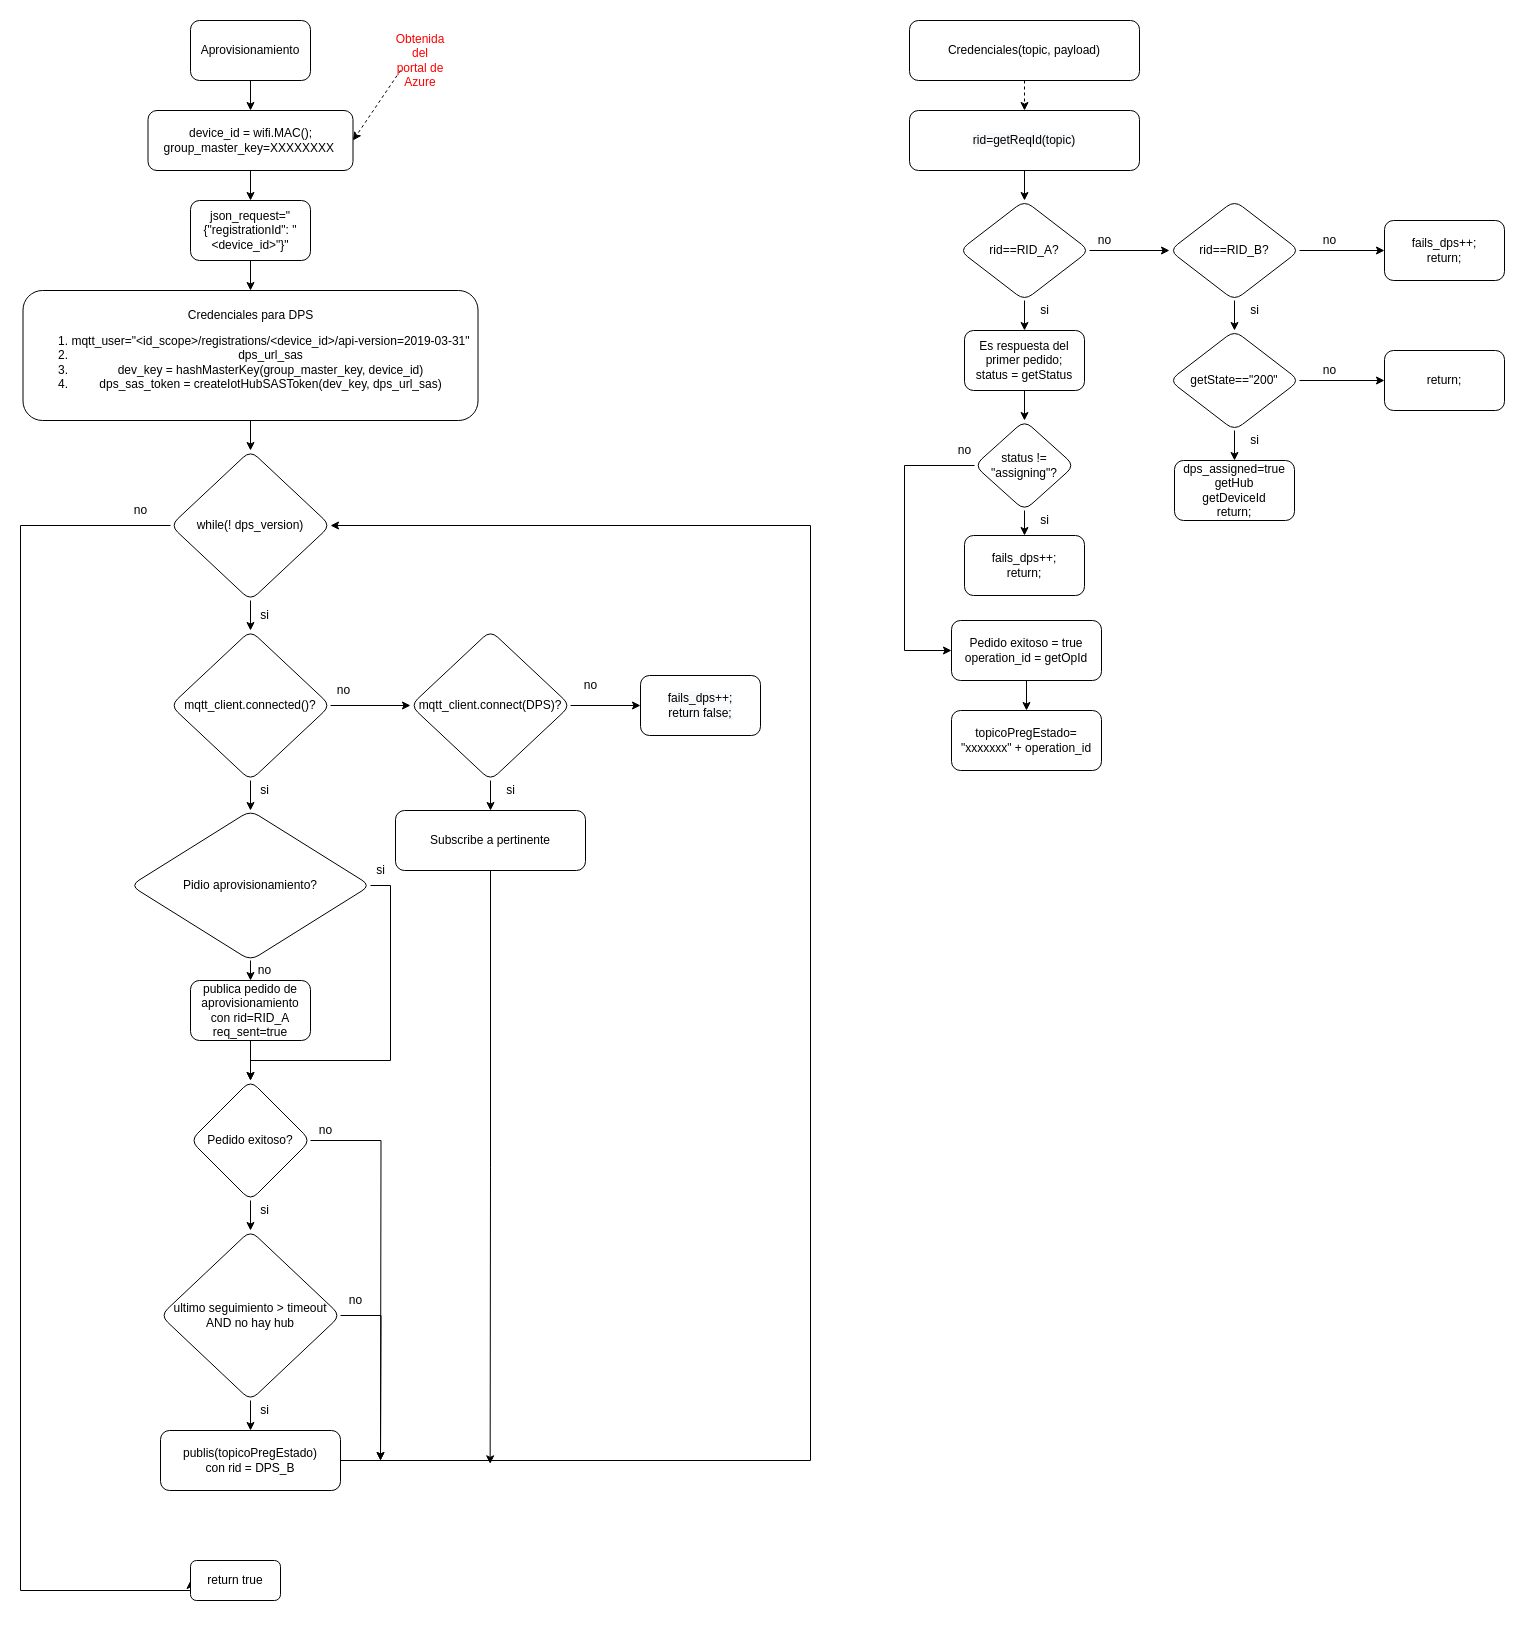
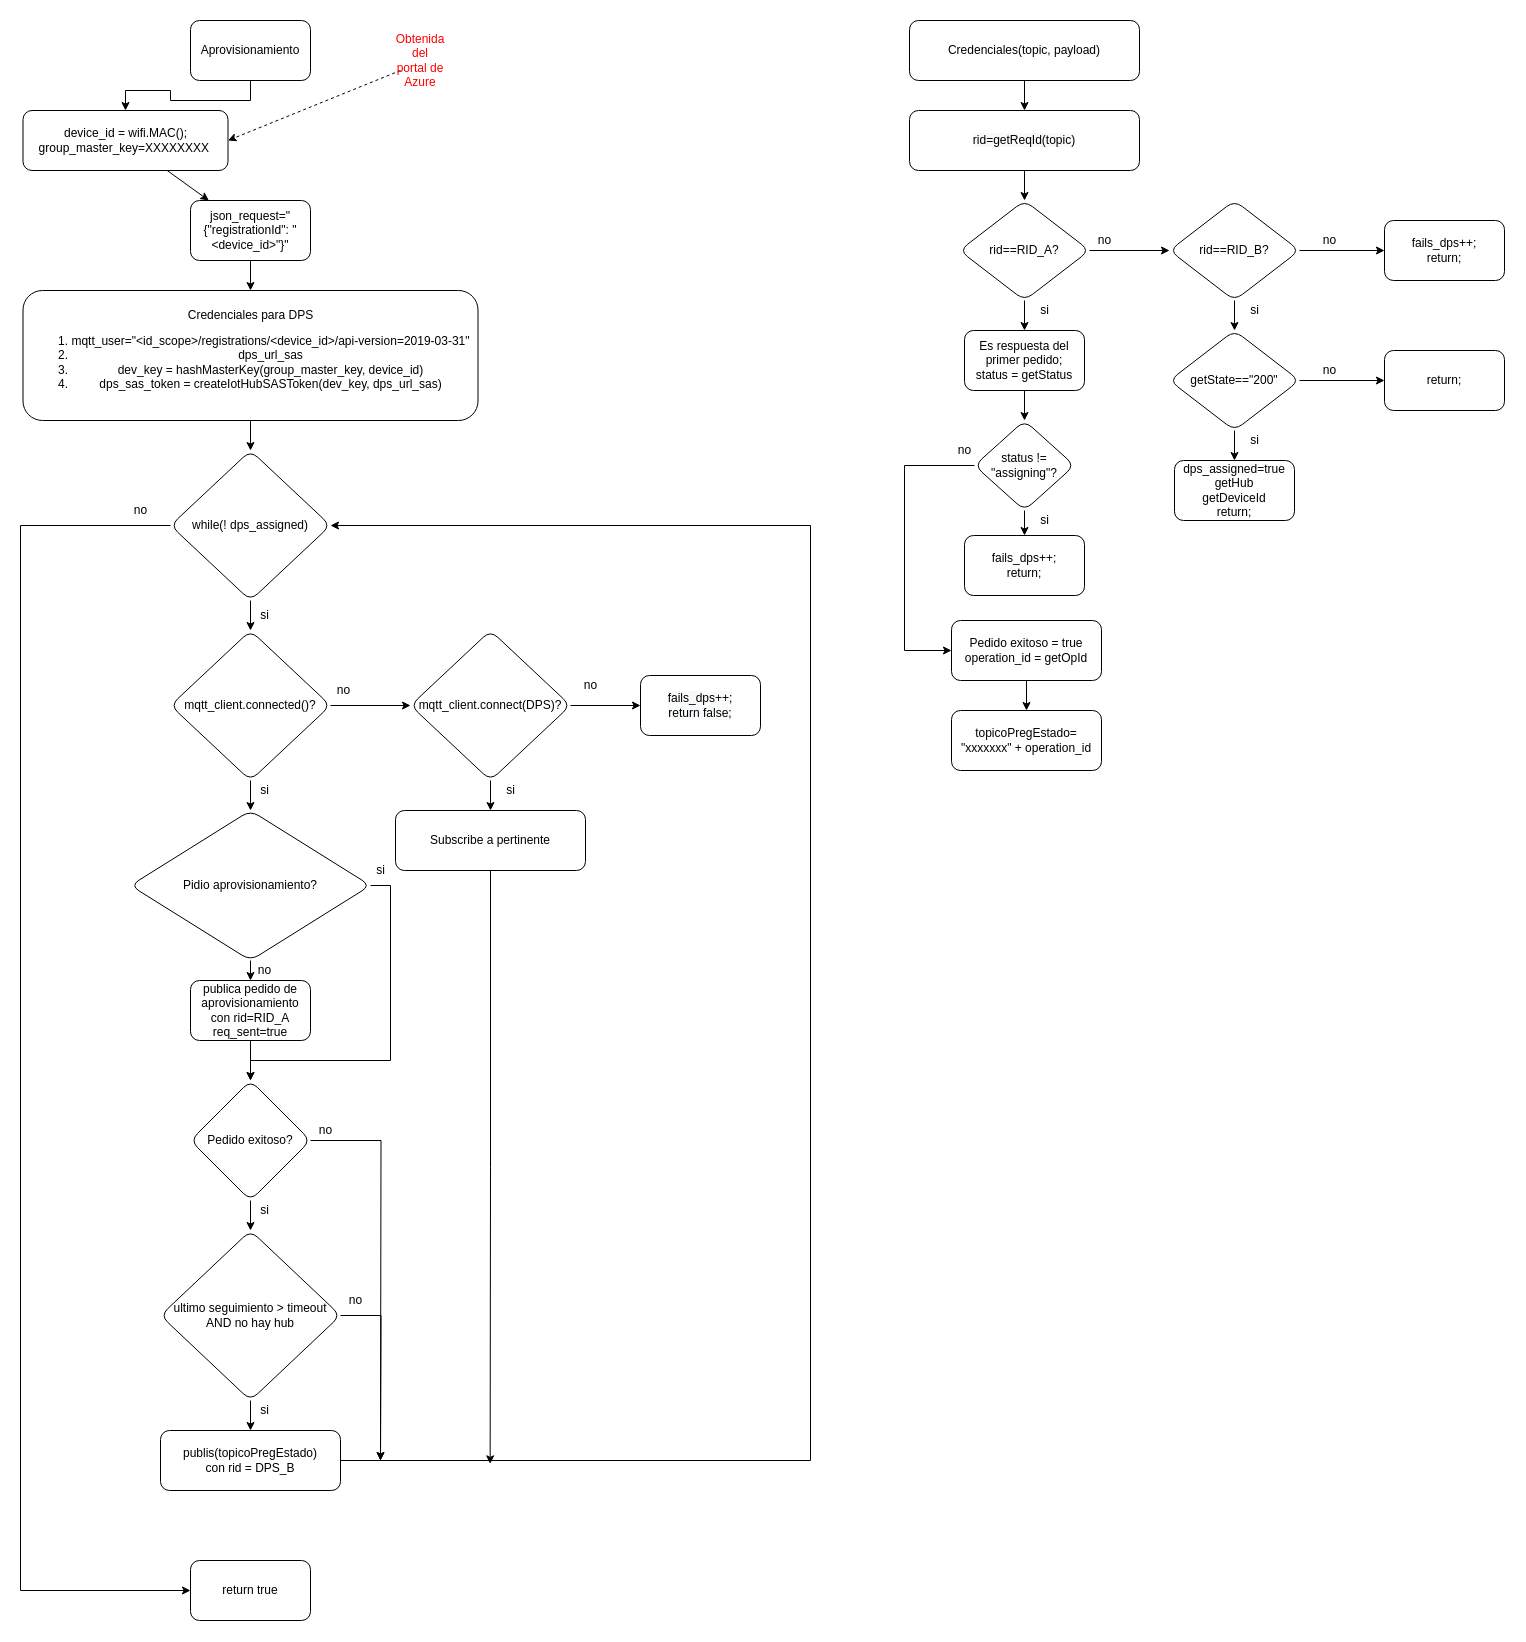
edge "Credenciales(topic, payload)" -> "rid=getReqId(topic)": style dashed -> solid
node "device_id = wifi.MAC(); group_master_key=XXXXXXXX": moved (251, 141) -> (126, 141)
node "while(! dps_version)": label "while(! dps_version)" -> "while(! dps_assigned)"
node "return true": size 90x40 -> 120x60
